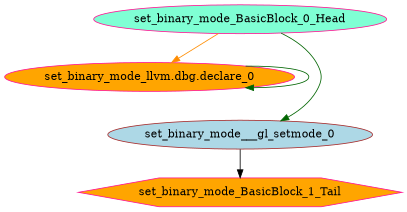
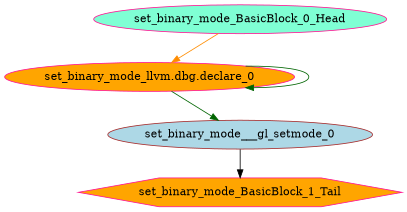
edge "set_binary_mode_BasicBlock_0_Head" -> "set_binary_mode___gl_setmode_0": now "set_binary_mode_llvm.dbg.declare_0" -> "set_binary_mode___gl_setmode_0"
